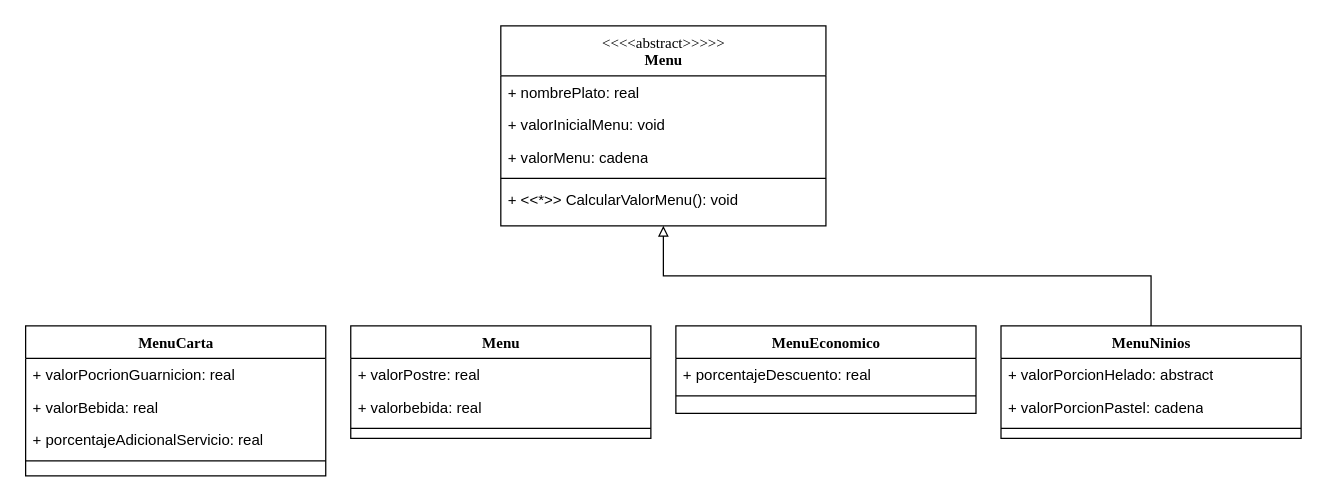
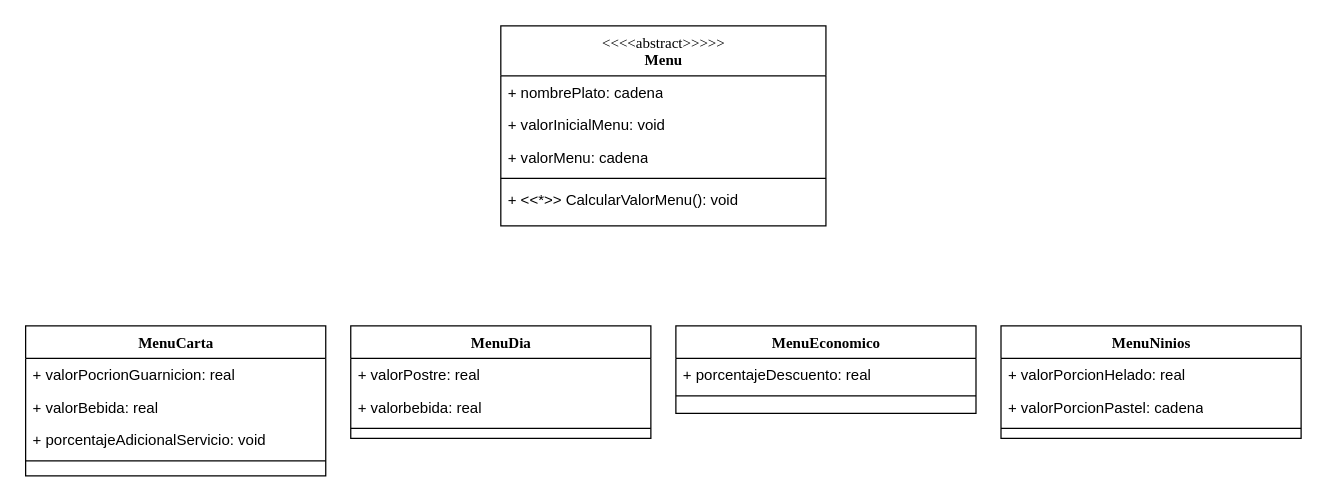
node "+ nombrePlato: real": label "+ nombrePlato: real" -> "+ nombrePlato: cadena"
edge "MenuNinios" -> "<<<<abstract>>>>> Menu": removed
node "Menu": label "Menu" -> "MenuDia"
node "+ valorPorcionHelado: abstract": label "+ valorPorcionHelado: abstract" -> "+ valorPorcionHelado: real"
node "+ porcentajeAdicionalServicio: real": label "+ porcentajeAdicionalServicio: real" -> "+ porcentajeAdicionalServicio: void"
